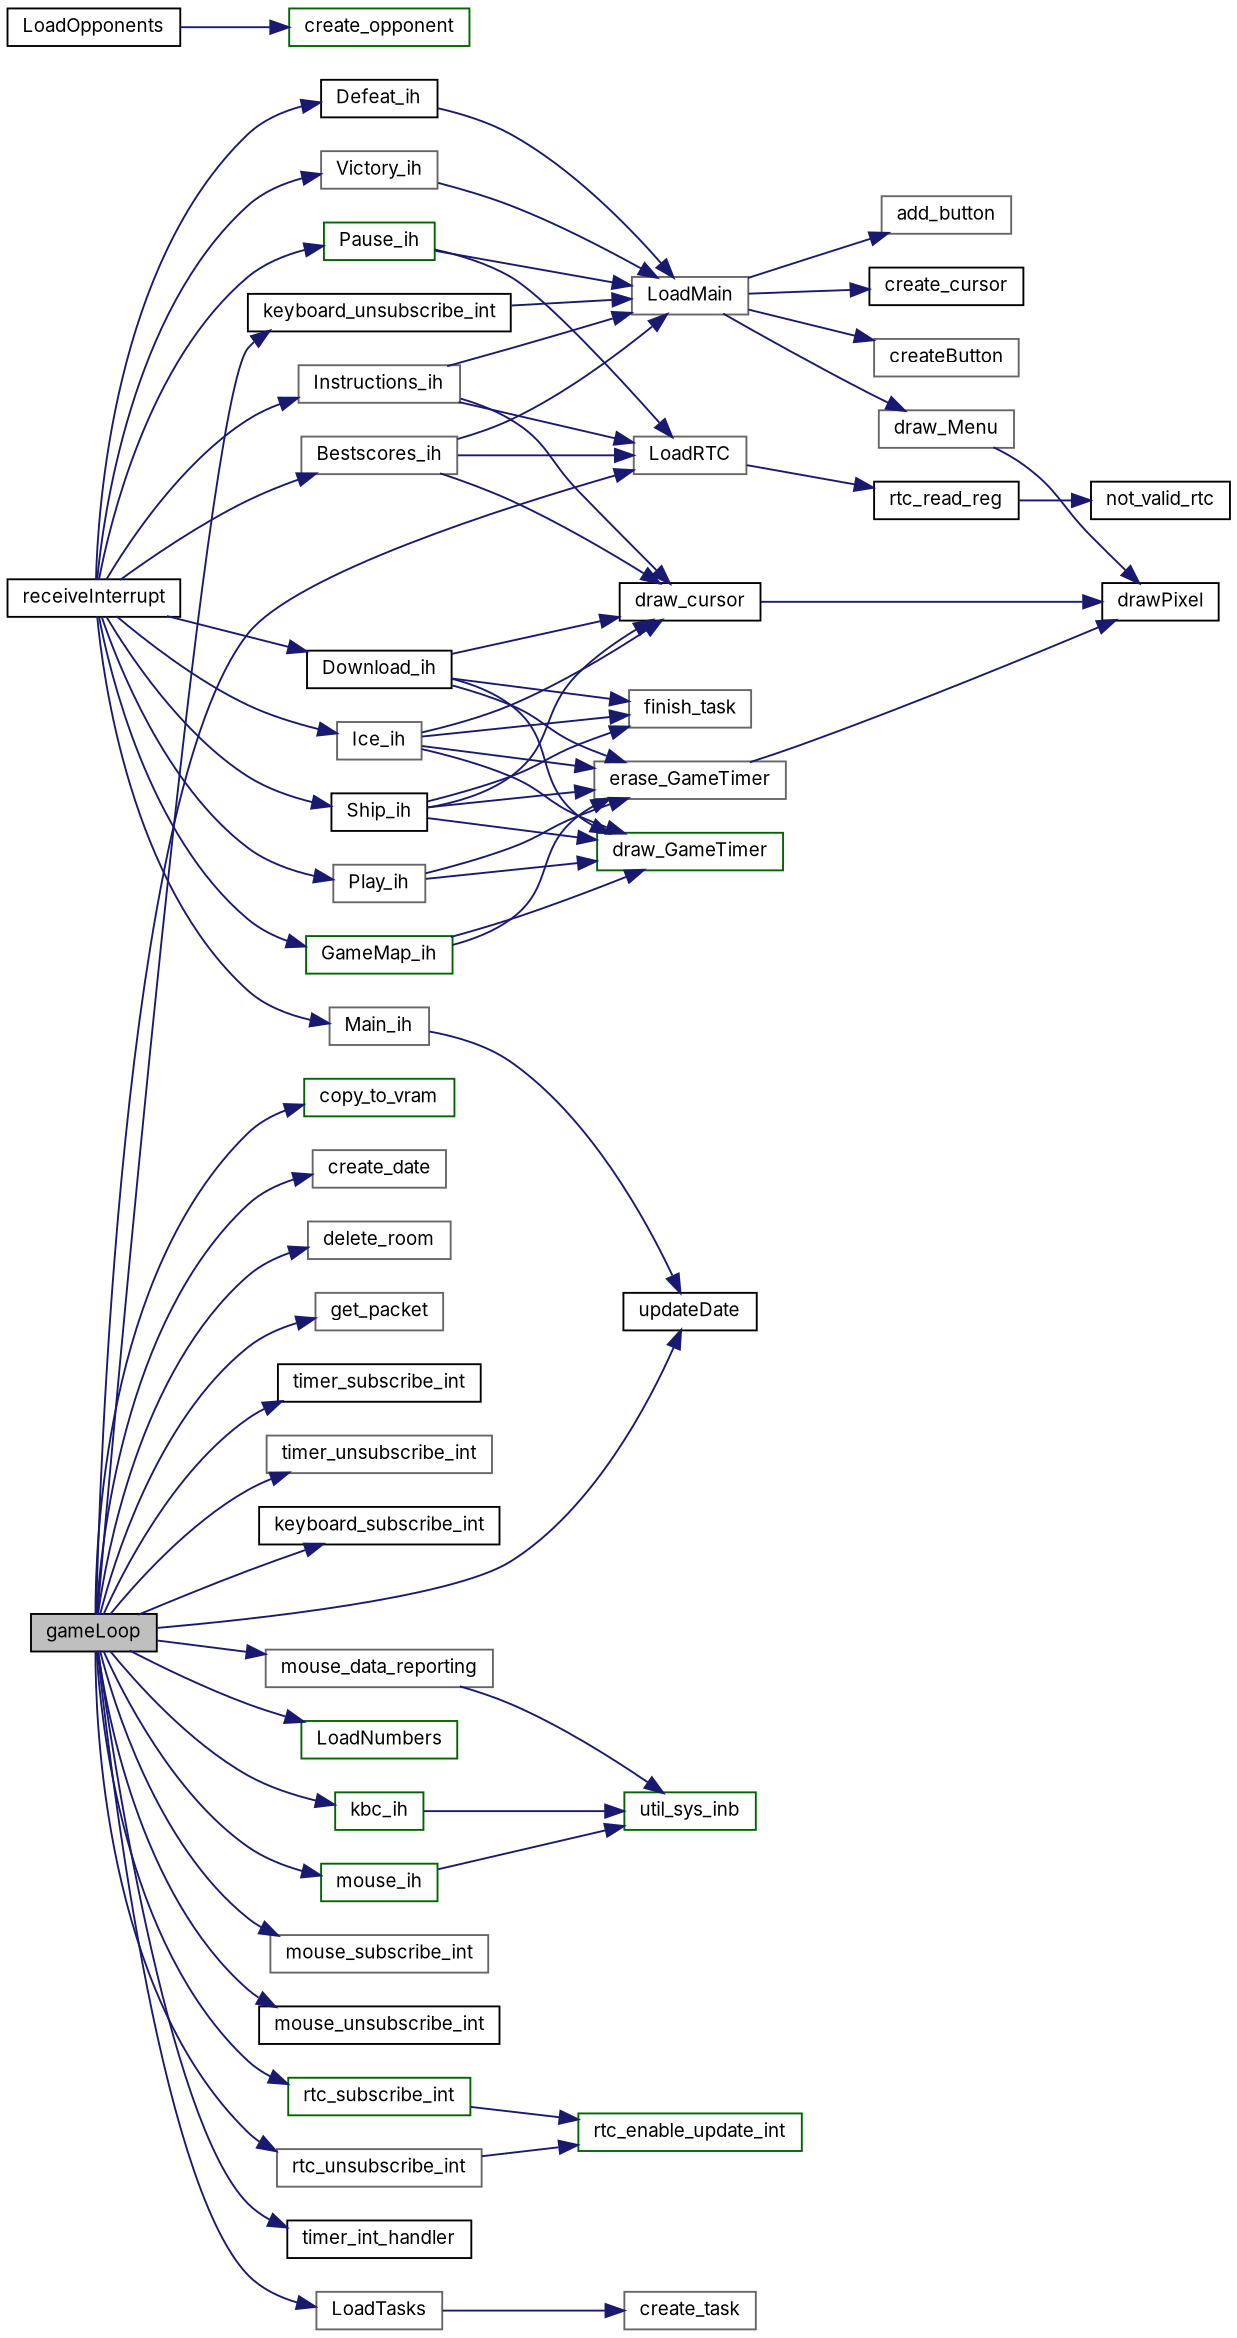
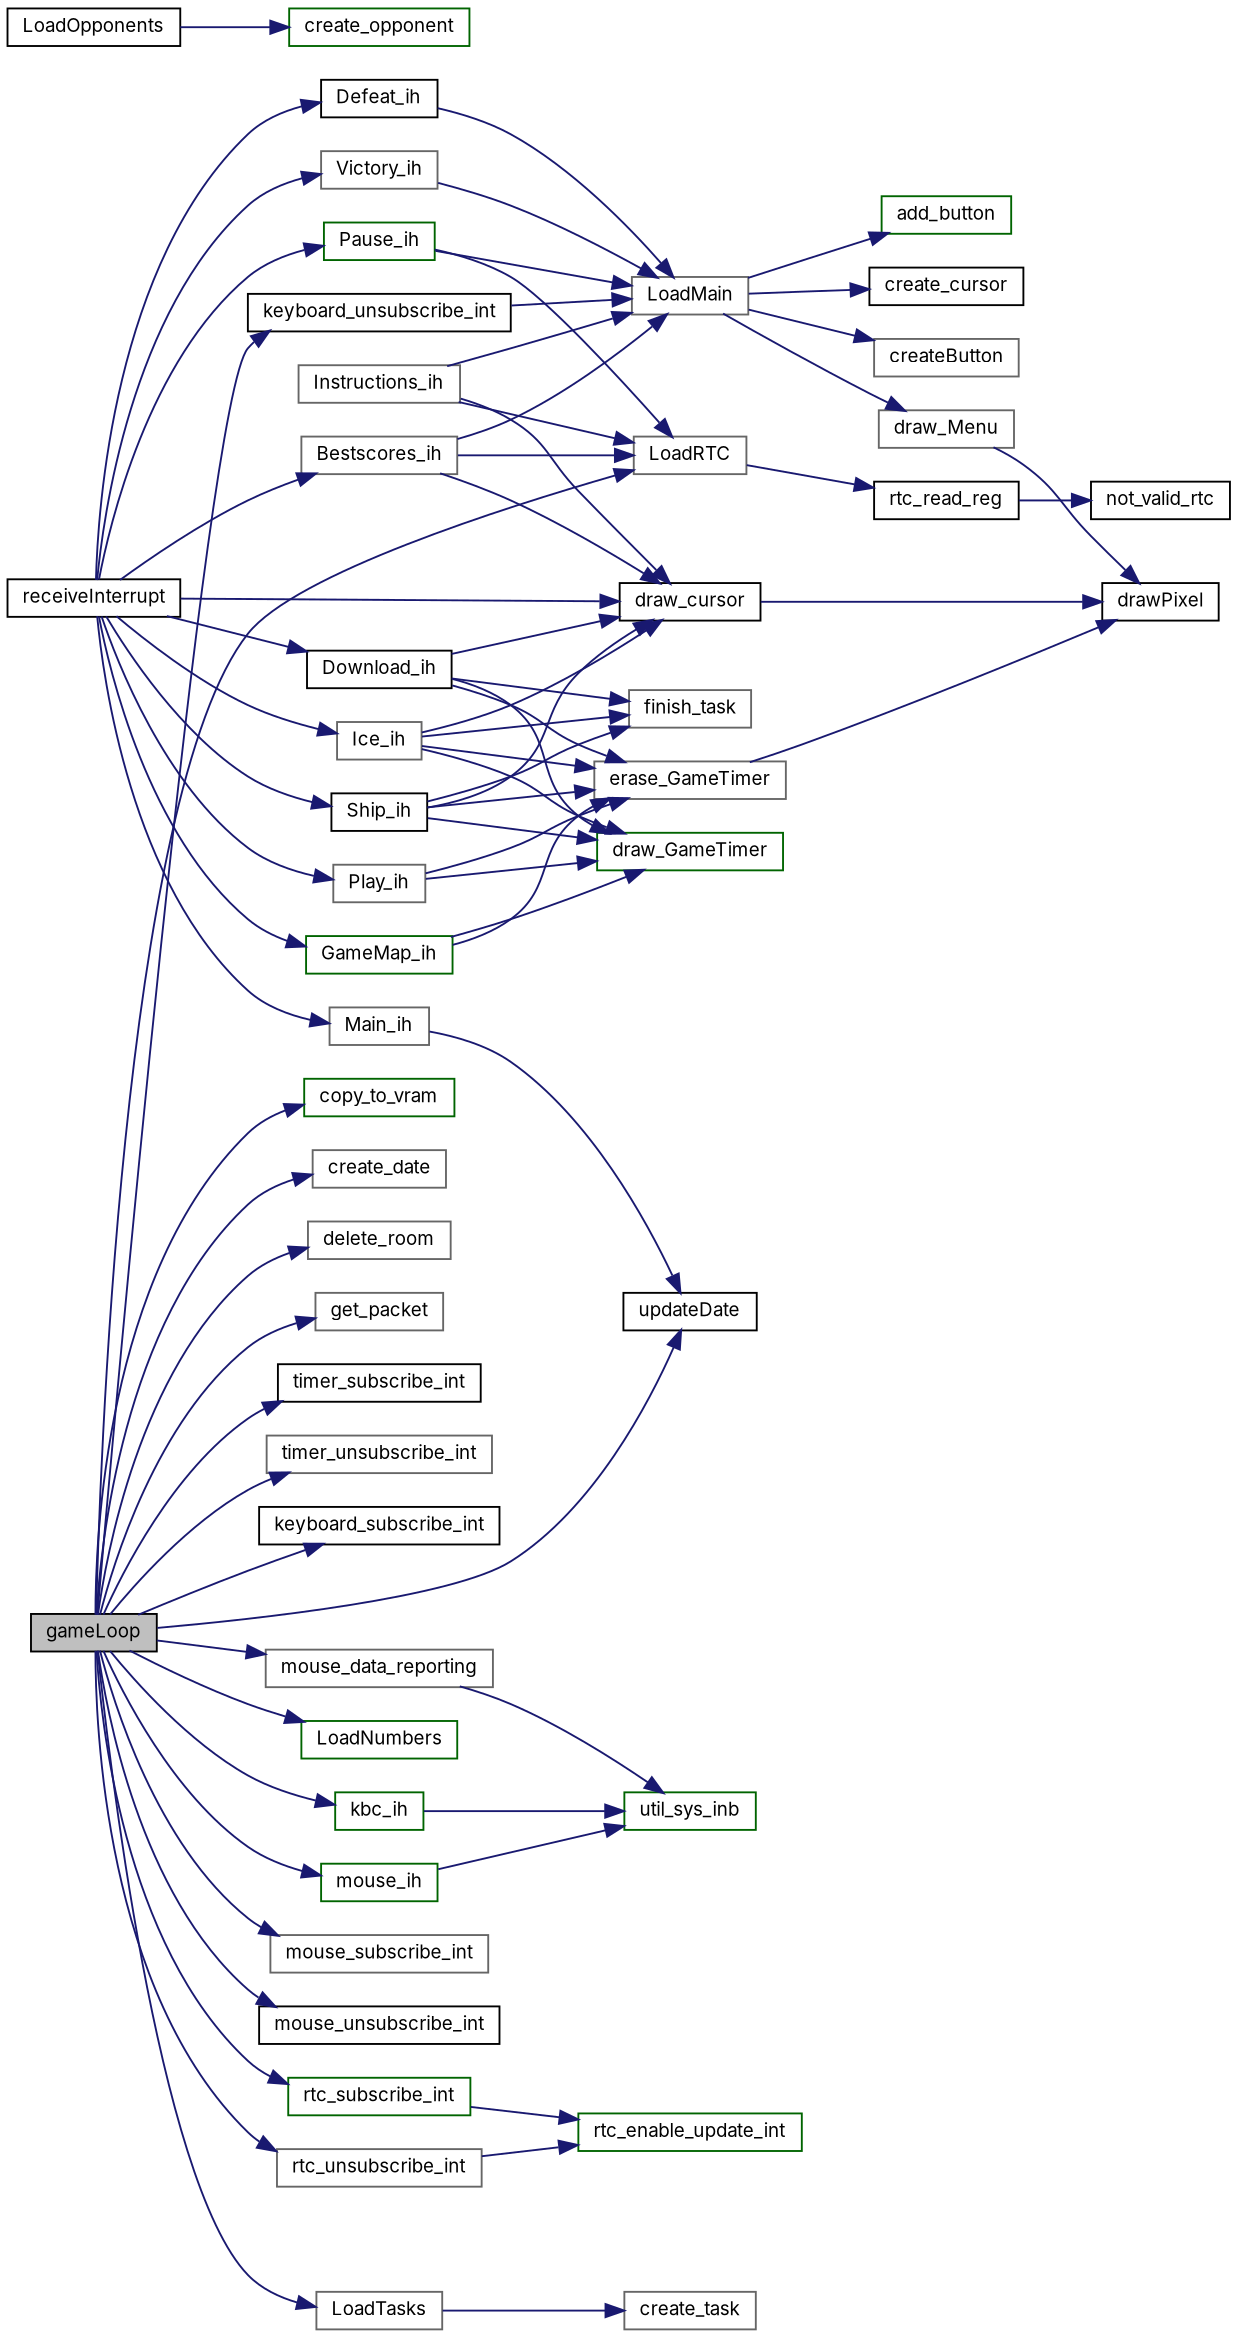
node "add_button": color gray40 -> darkgreen
edge "receiveInterrupt" -> "Instructions_ih": now "receiveInterrupt" -> "draw_cursor"
node "timer_int_handler": removed
